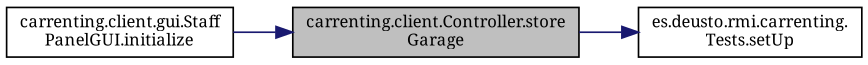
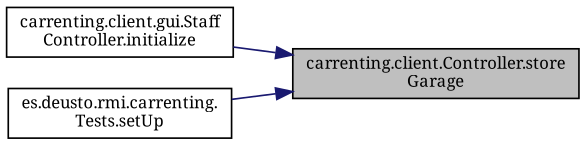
node "carrenting.client.gui.Staff PanelGUI.initialize": label "carrenting.client.gui.Staff PanelGUI.initialize" -> "carrenting.client.gui.Staff Controller.initialize"
edge "carrenting.client.Controller.store Garage" -> "es.deusto.rmi.carrenting. Tests.setUp": reversed
